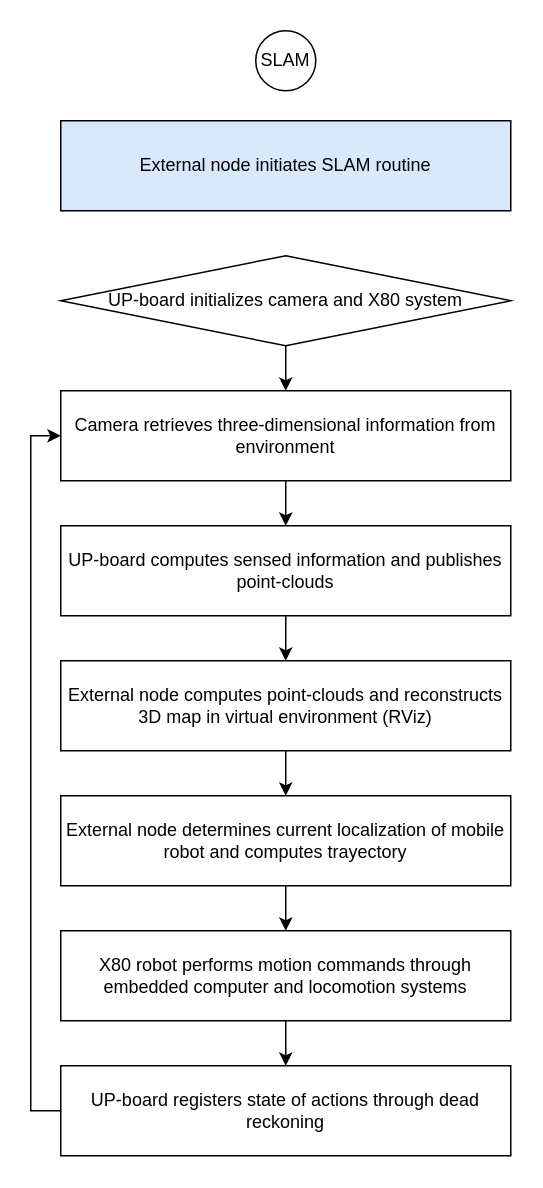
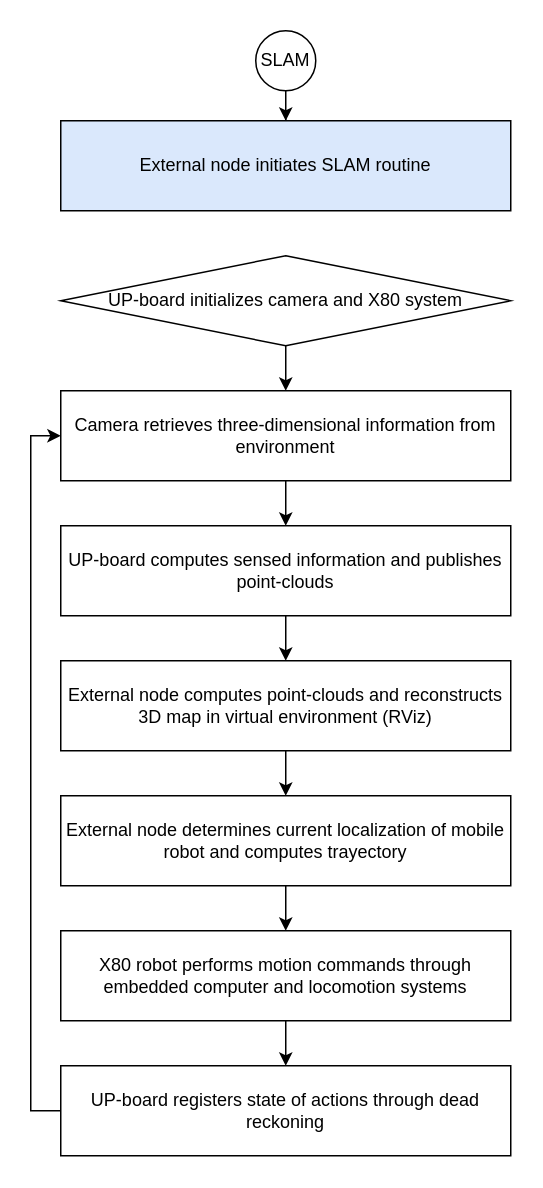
edge "SLAM" -> "External node initiates SLAM routine": added
